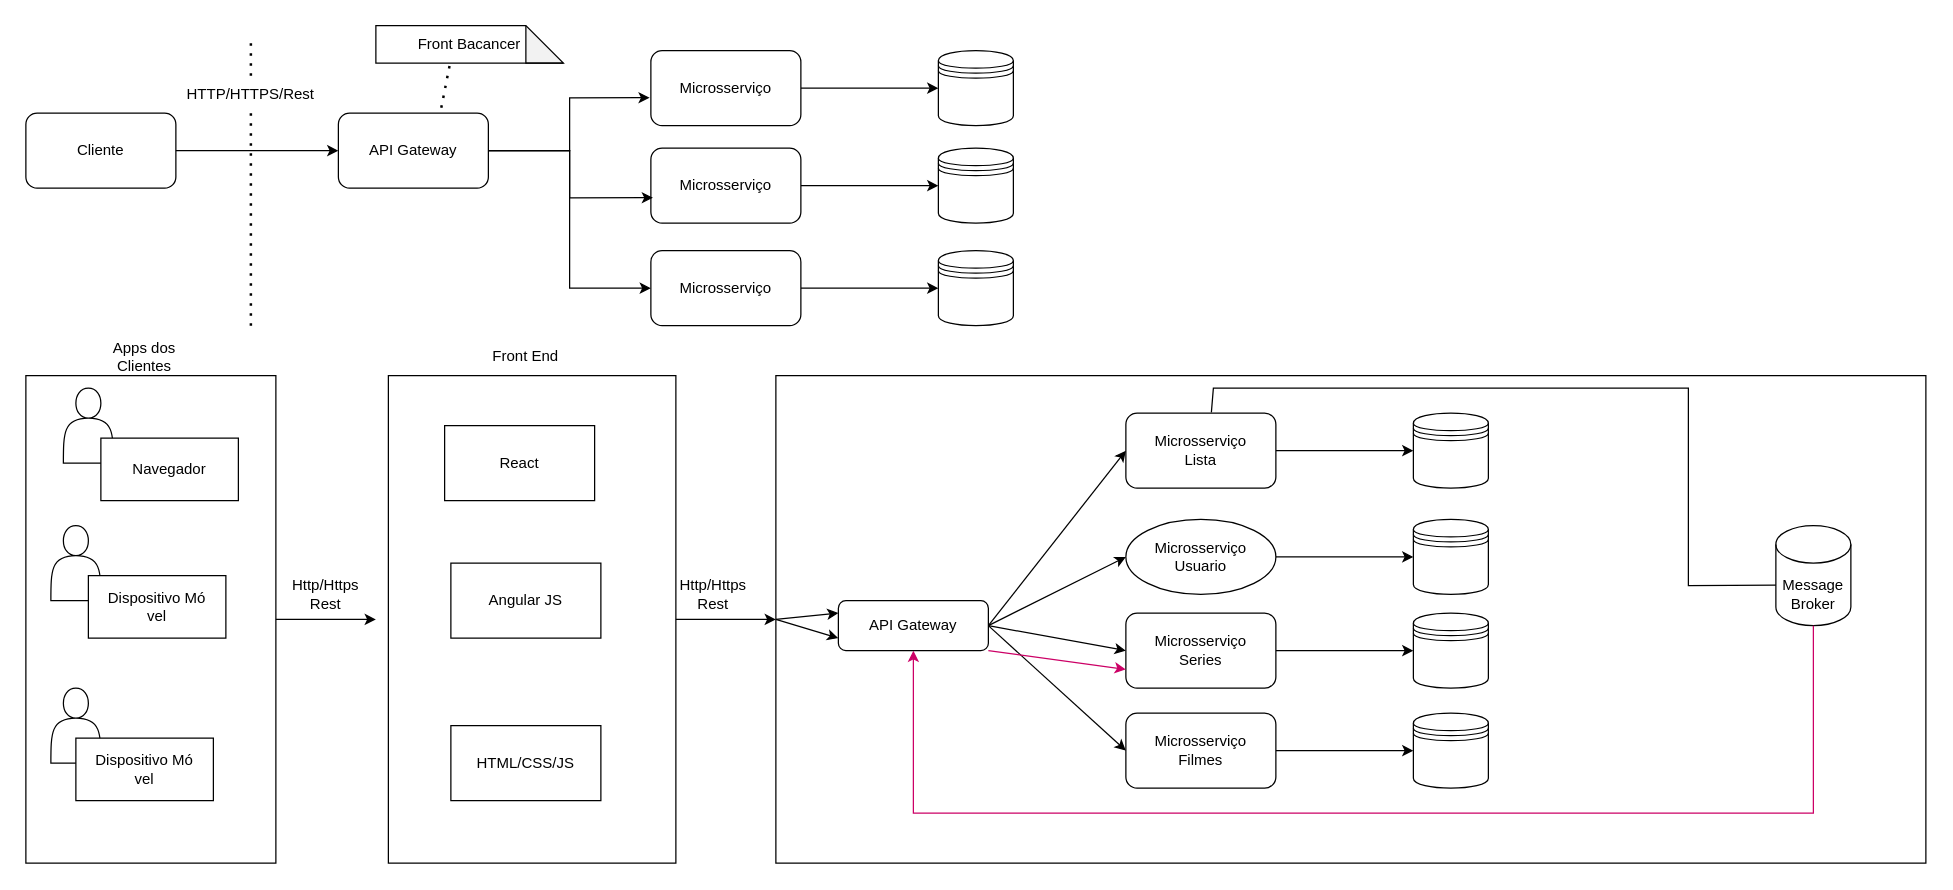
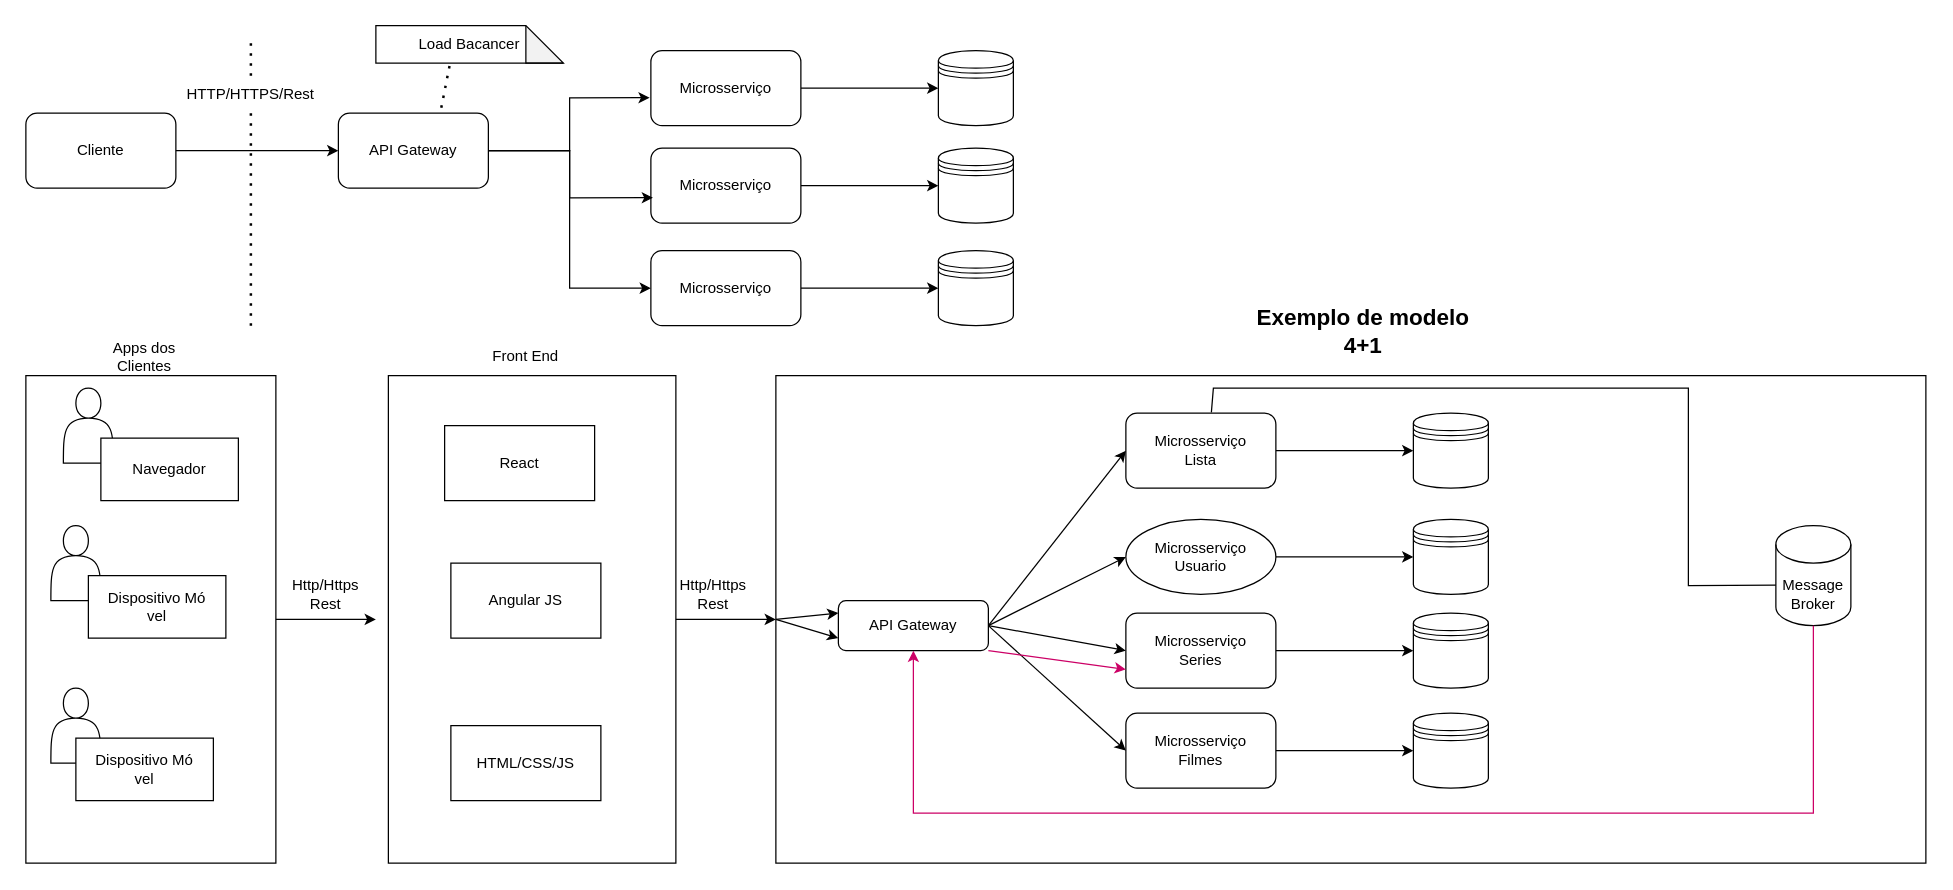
node "Front Bacancer": label "Front Bacancer" -> "Load Bacancer"
node "Exemplo de modelo 4+1": added
